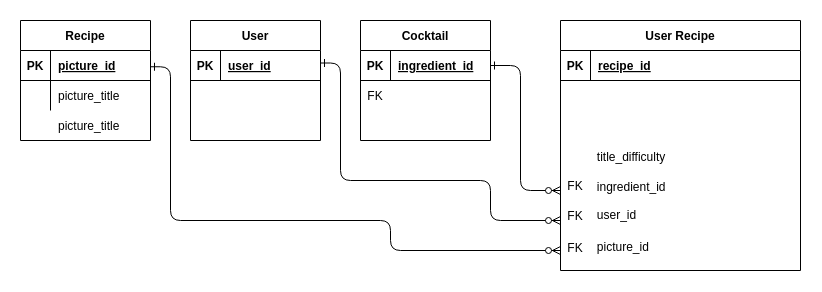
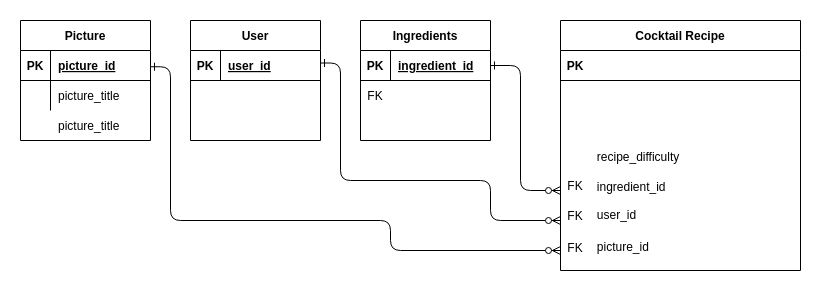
node "Recipe": label "Recipe" -> "Picture"
node "Cocktail": label "Cocktail" -> "Ingredients"
node "User Recipe": label "User Recipe" -> "Cocktail Recipe"
node "recipe_id": removed
node "title_difficulty": label "title_difficulty" -> "recipe_difficulty"
